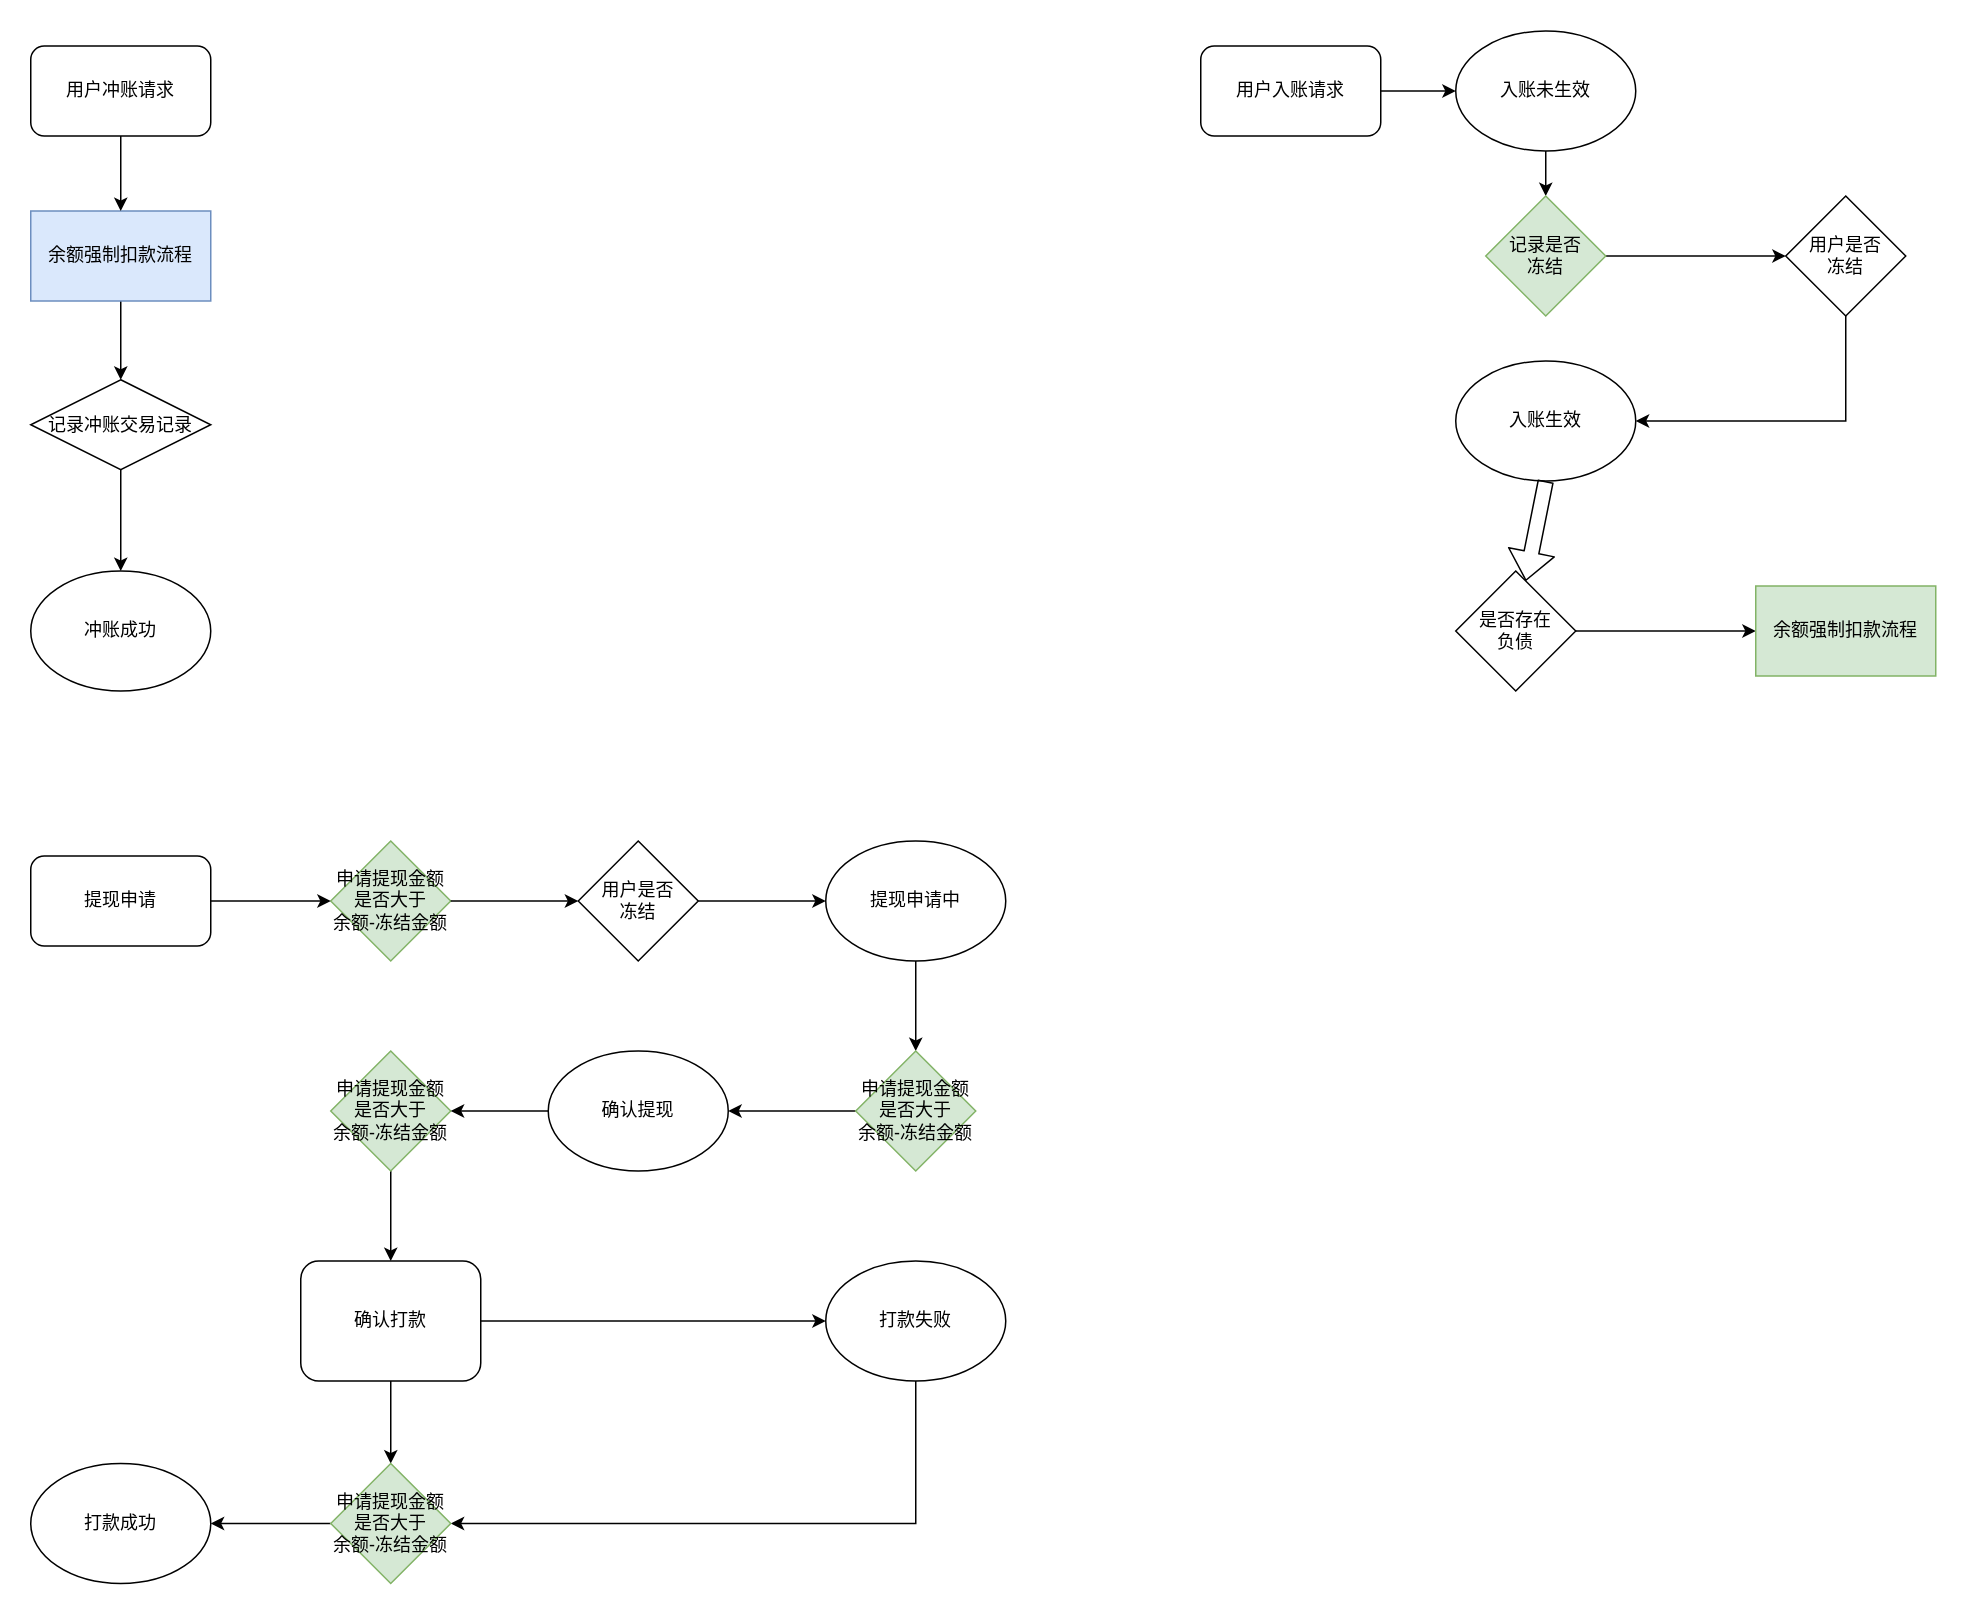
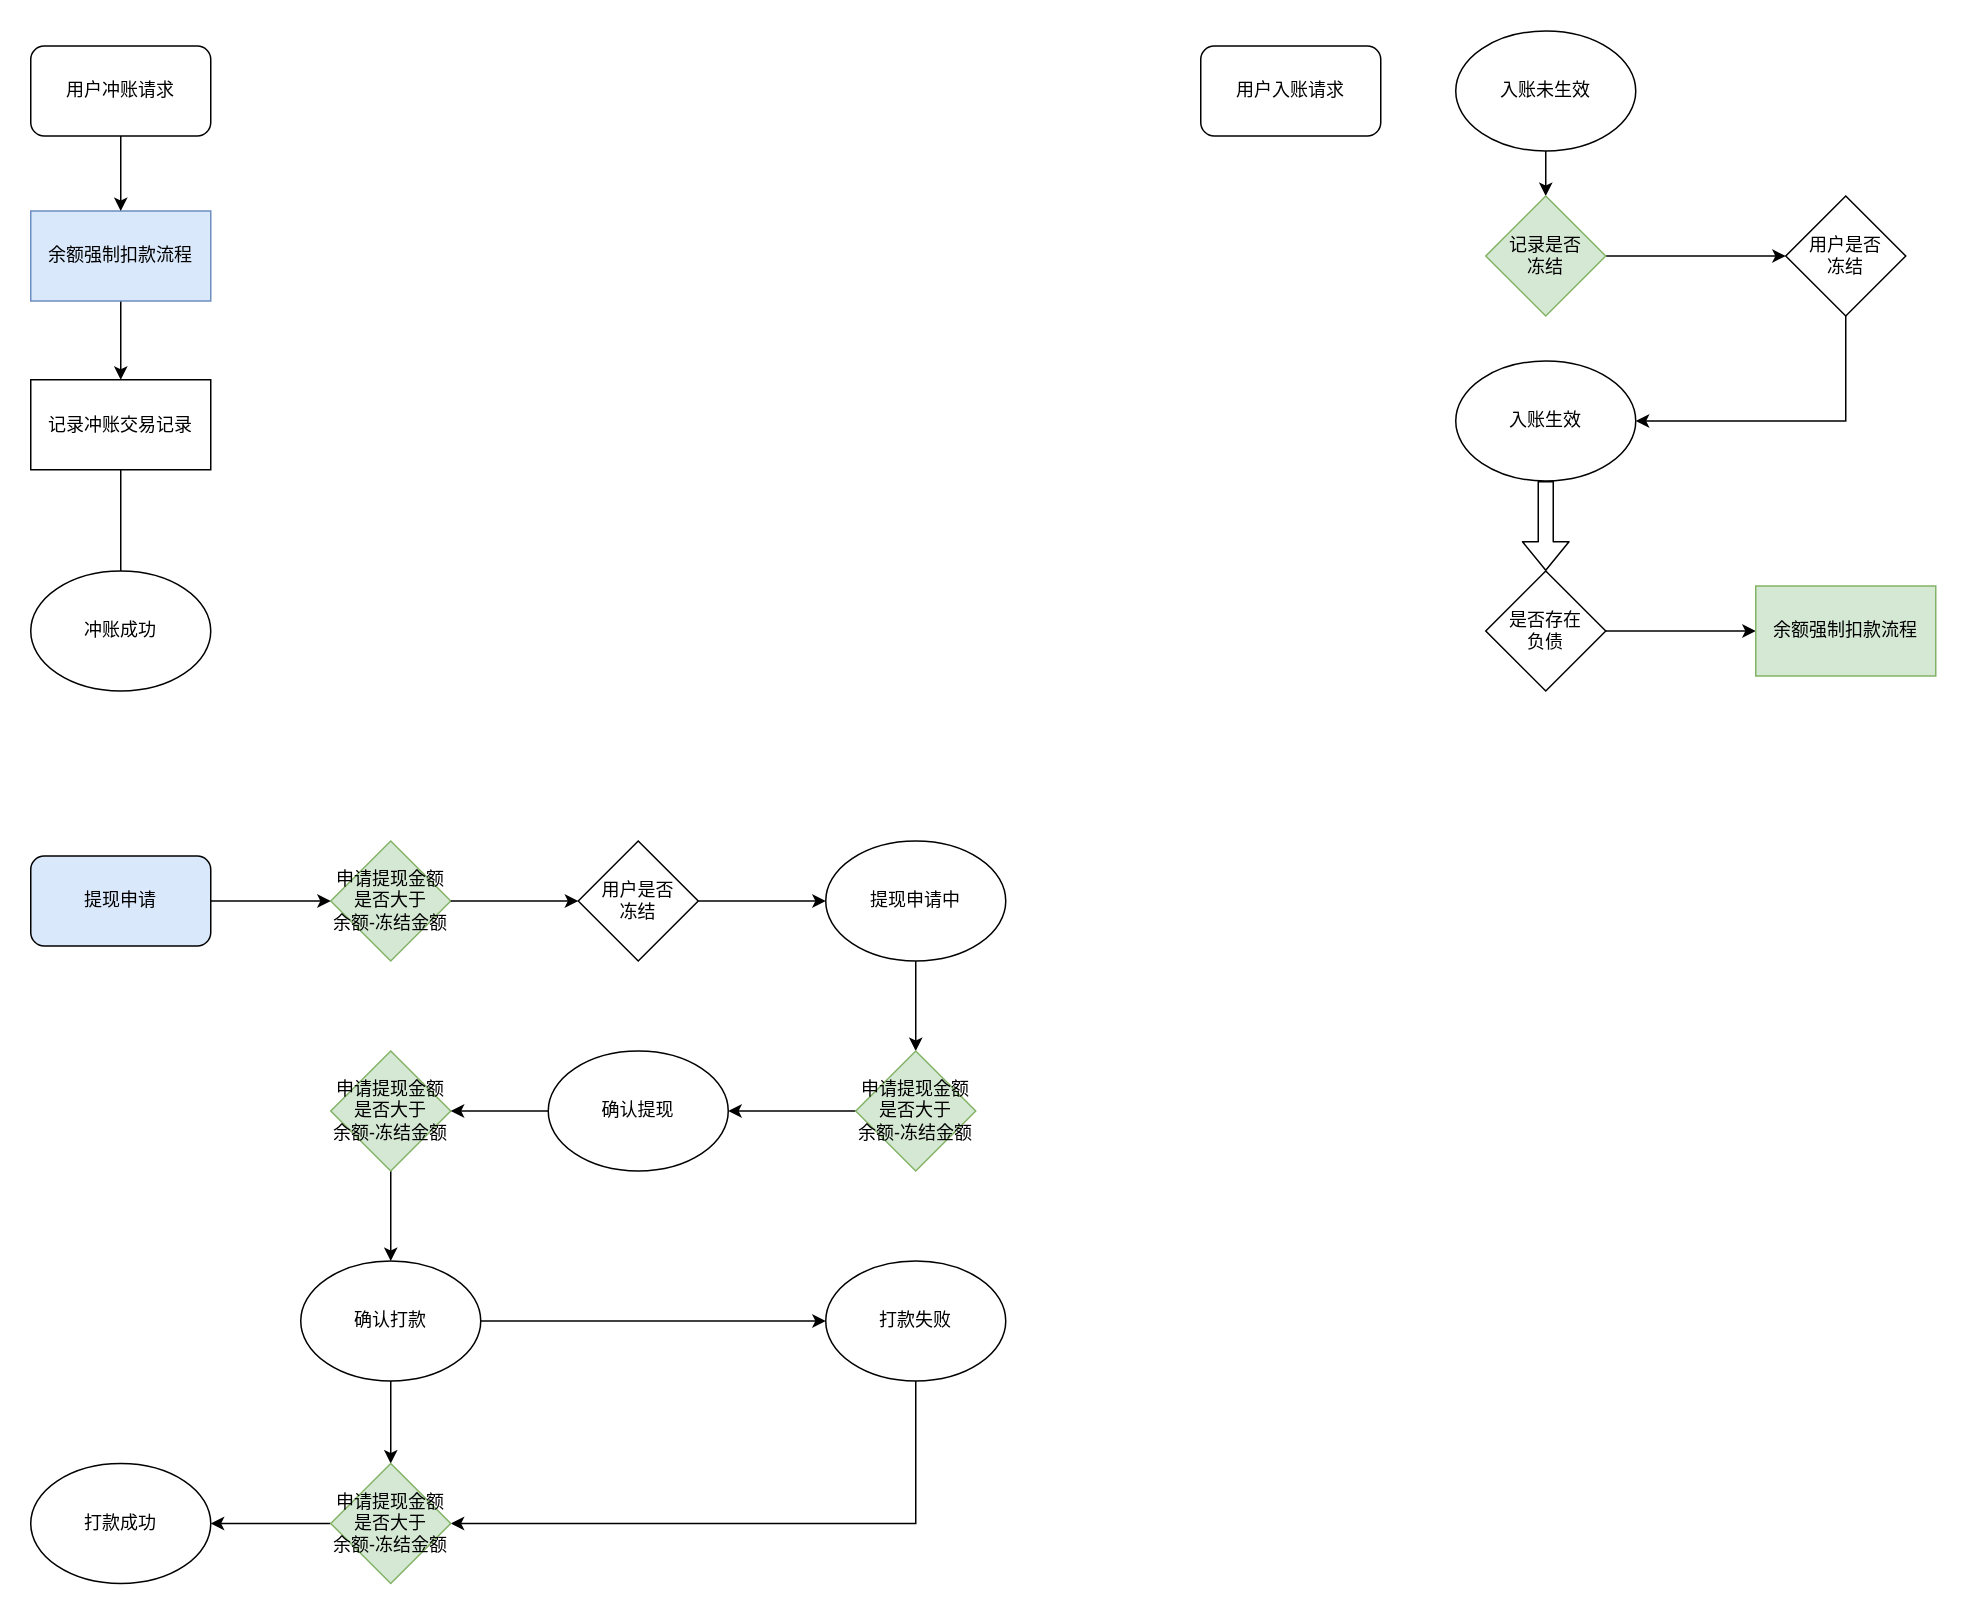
edge "用户入账请求" -> "入账未生效": removed
node "记录冲账交易记录": shape diamond -> rectangle
edge "记录冲账交易记录" -> "冲账成功": arrowhead classic -> none
node "是否存在 负债": moved (1516, 631) -> (1546, 631)
node "提现申请": fillcolor #ffffff -> #dae8fc
node "确认打款": shape rounded rectangle -> ellipse
